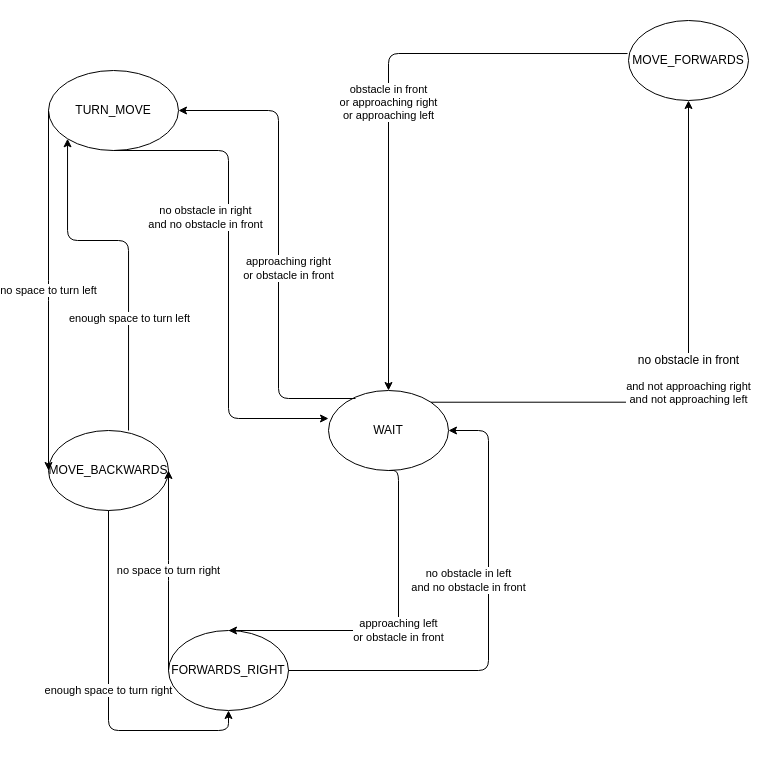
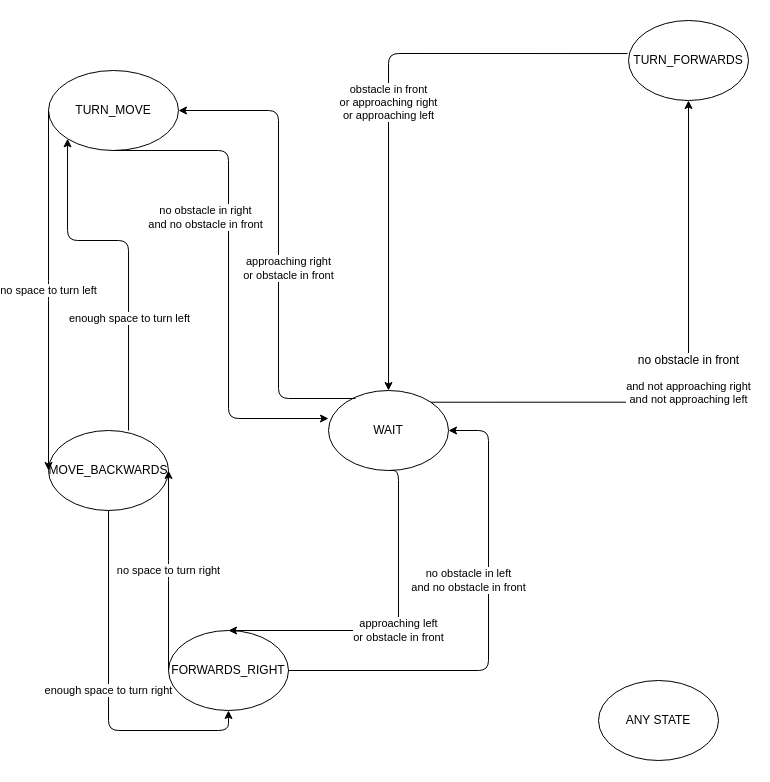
node "MOVE_FORWARDS": label "MOVE_FORWARDS" -> "TURN_FORWARDS"
node "ANY STATE": added
